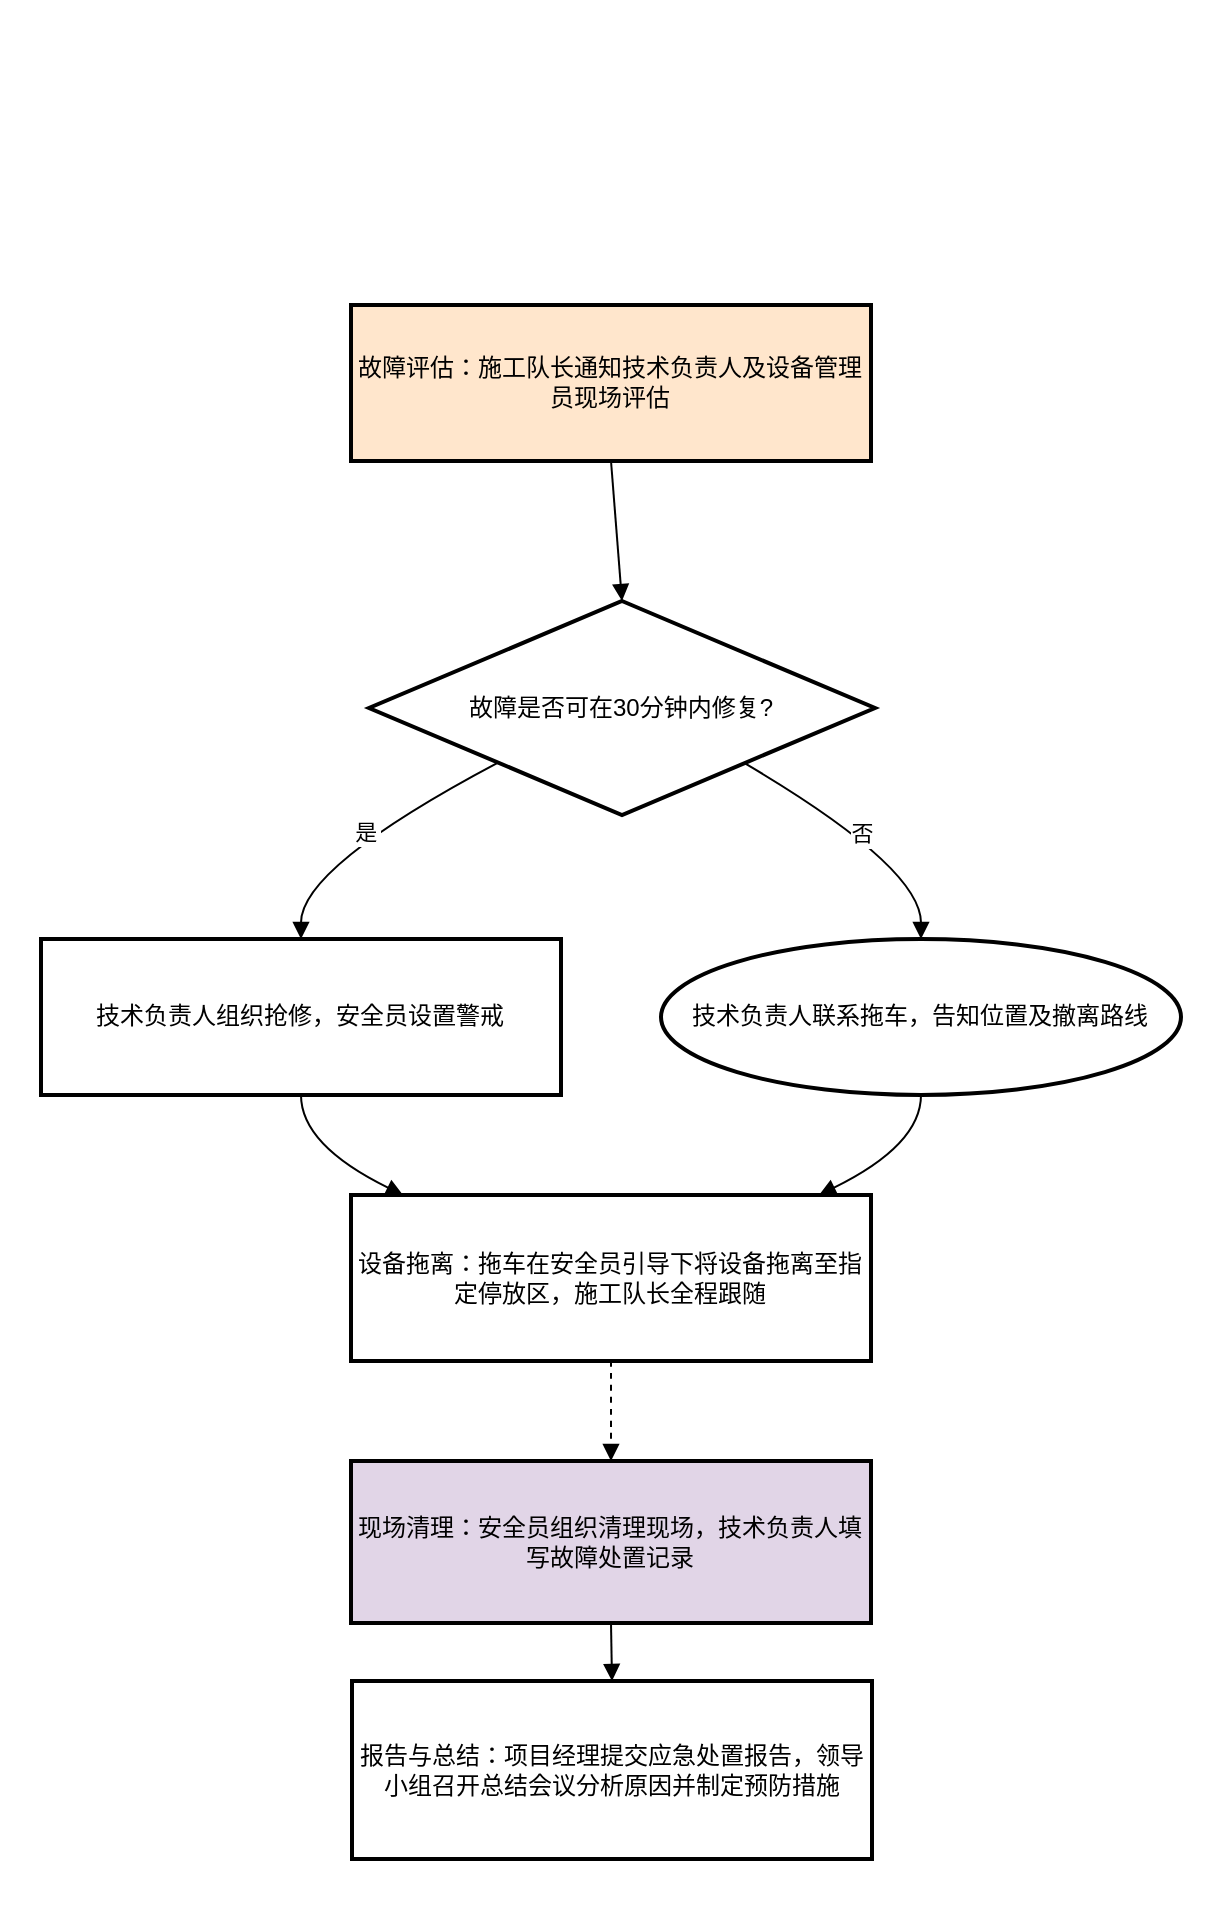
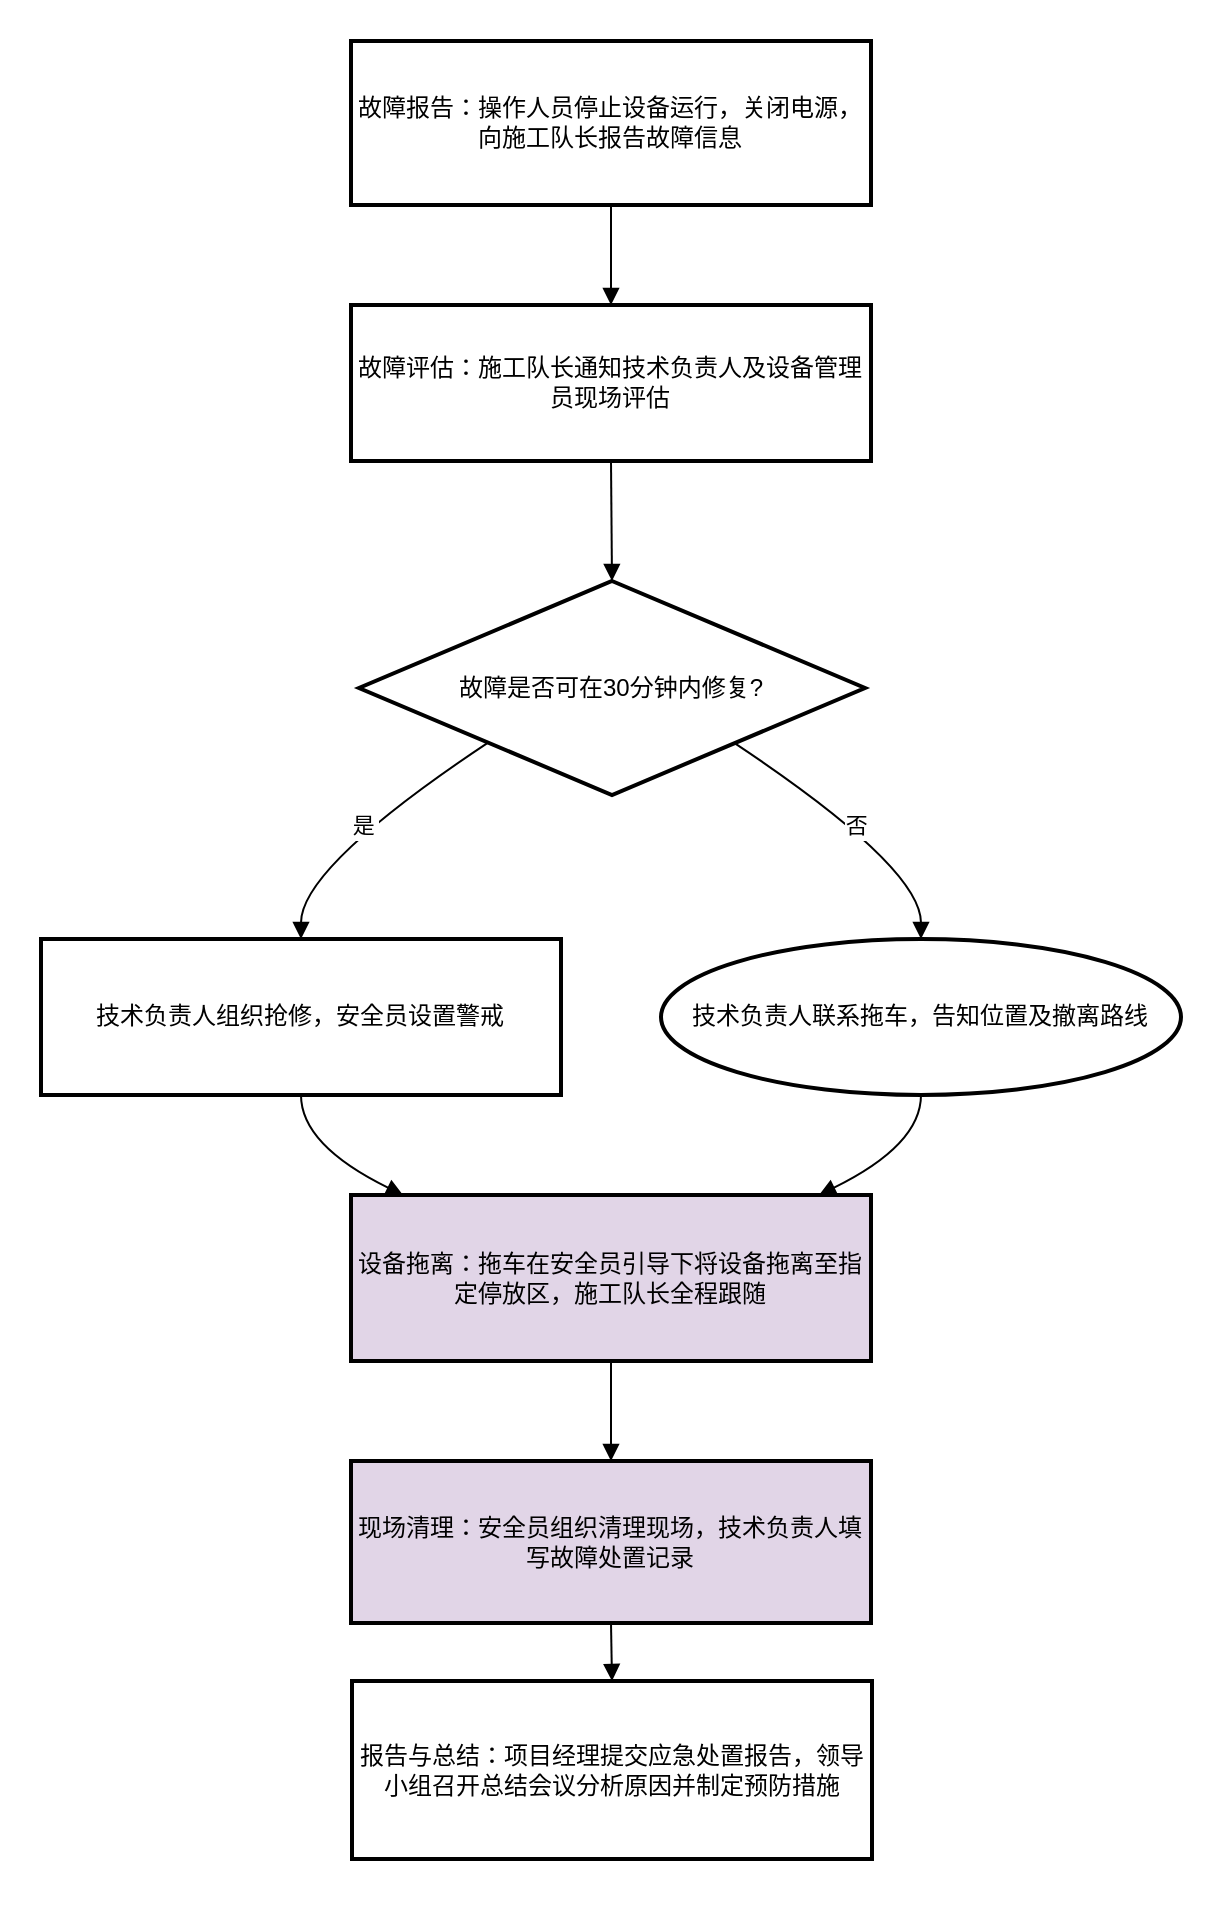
node "故障报告：操作人员停止设备运行，关闭电源，向施工队长报告故障信息": added
edge "故障报告：操作人员停止设备运行，关闭电源，向施工队长报告故障信息" -> "故障评估：施工队长通知技术负责人及设备管理员现场评估": added
node "故障评估：施工队长通知技术负责人及设备管理员现场评估": fillcolor #ffe6cc -> #ffffff
node "故障是否可在30分钟内修复?": moved (622, 708) -> (612, 688)
node "设备拖离：拖车在安全员引导下将设备拖离至指定停放区，施工队长全程跟随": fillcolor #ffffff -> #e1d5e7
edge "设备拖离：拖车在安全员引导下将设备拖离至指定停放区，施工队长全程跟随" -> "现场清理：安全员组织清理现场，技术负责人填写故障处置记录": style dashed -> solid
